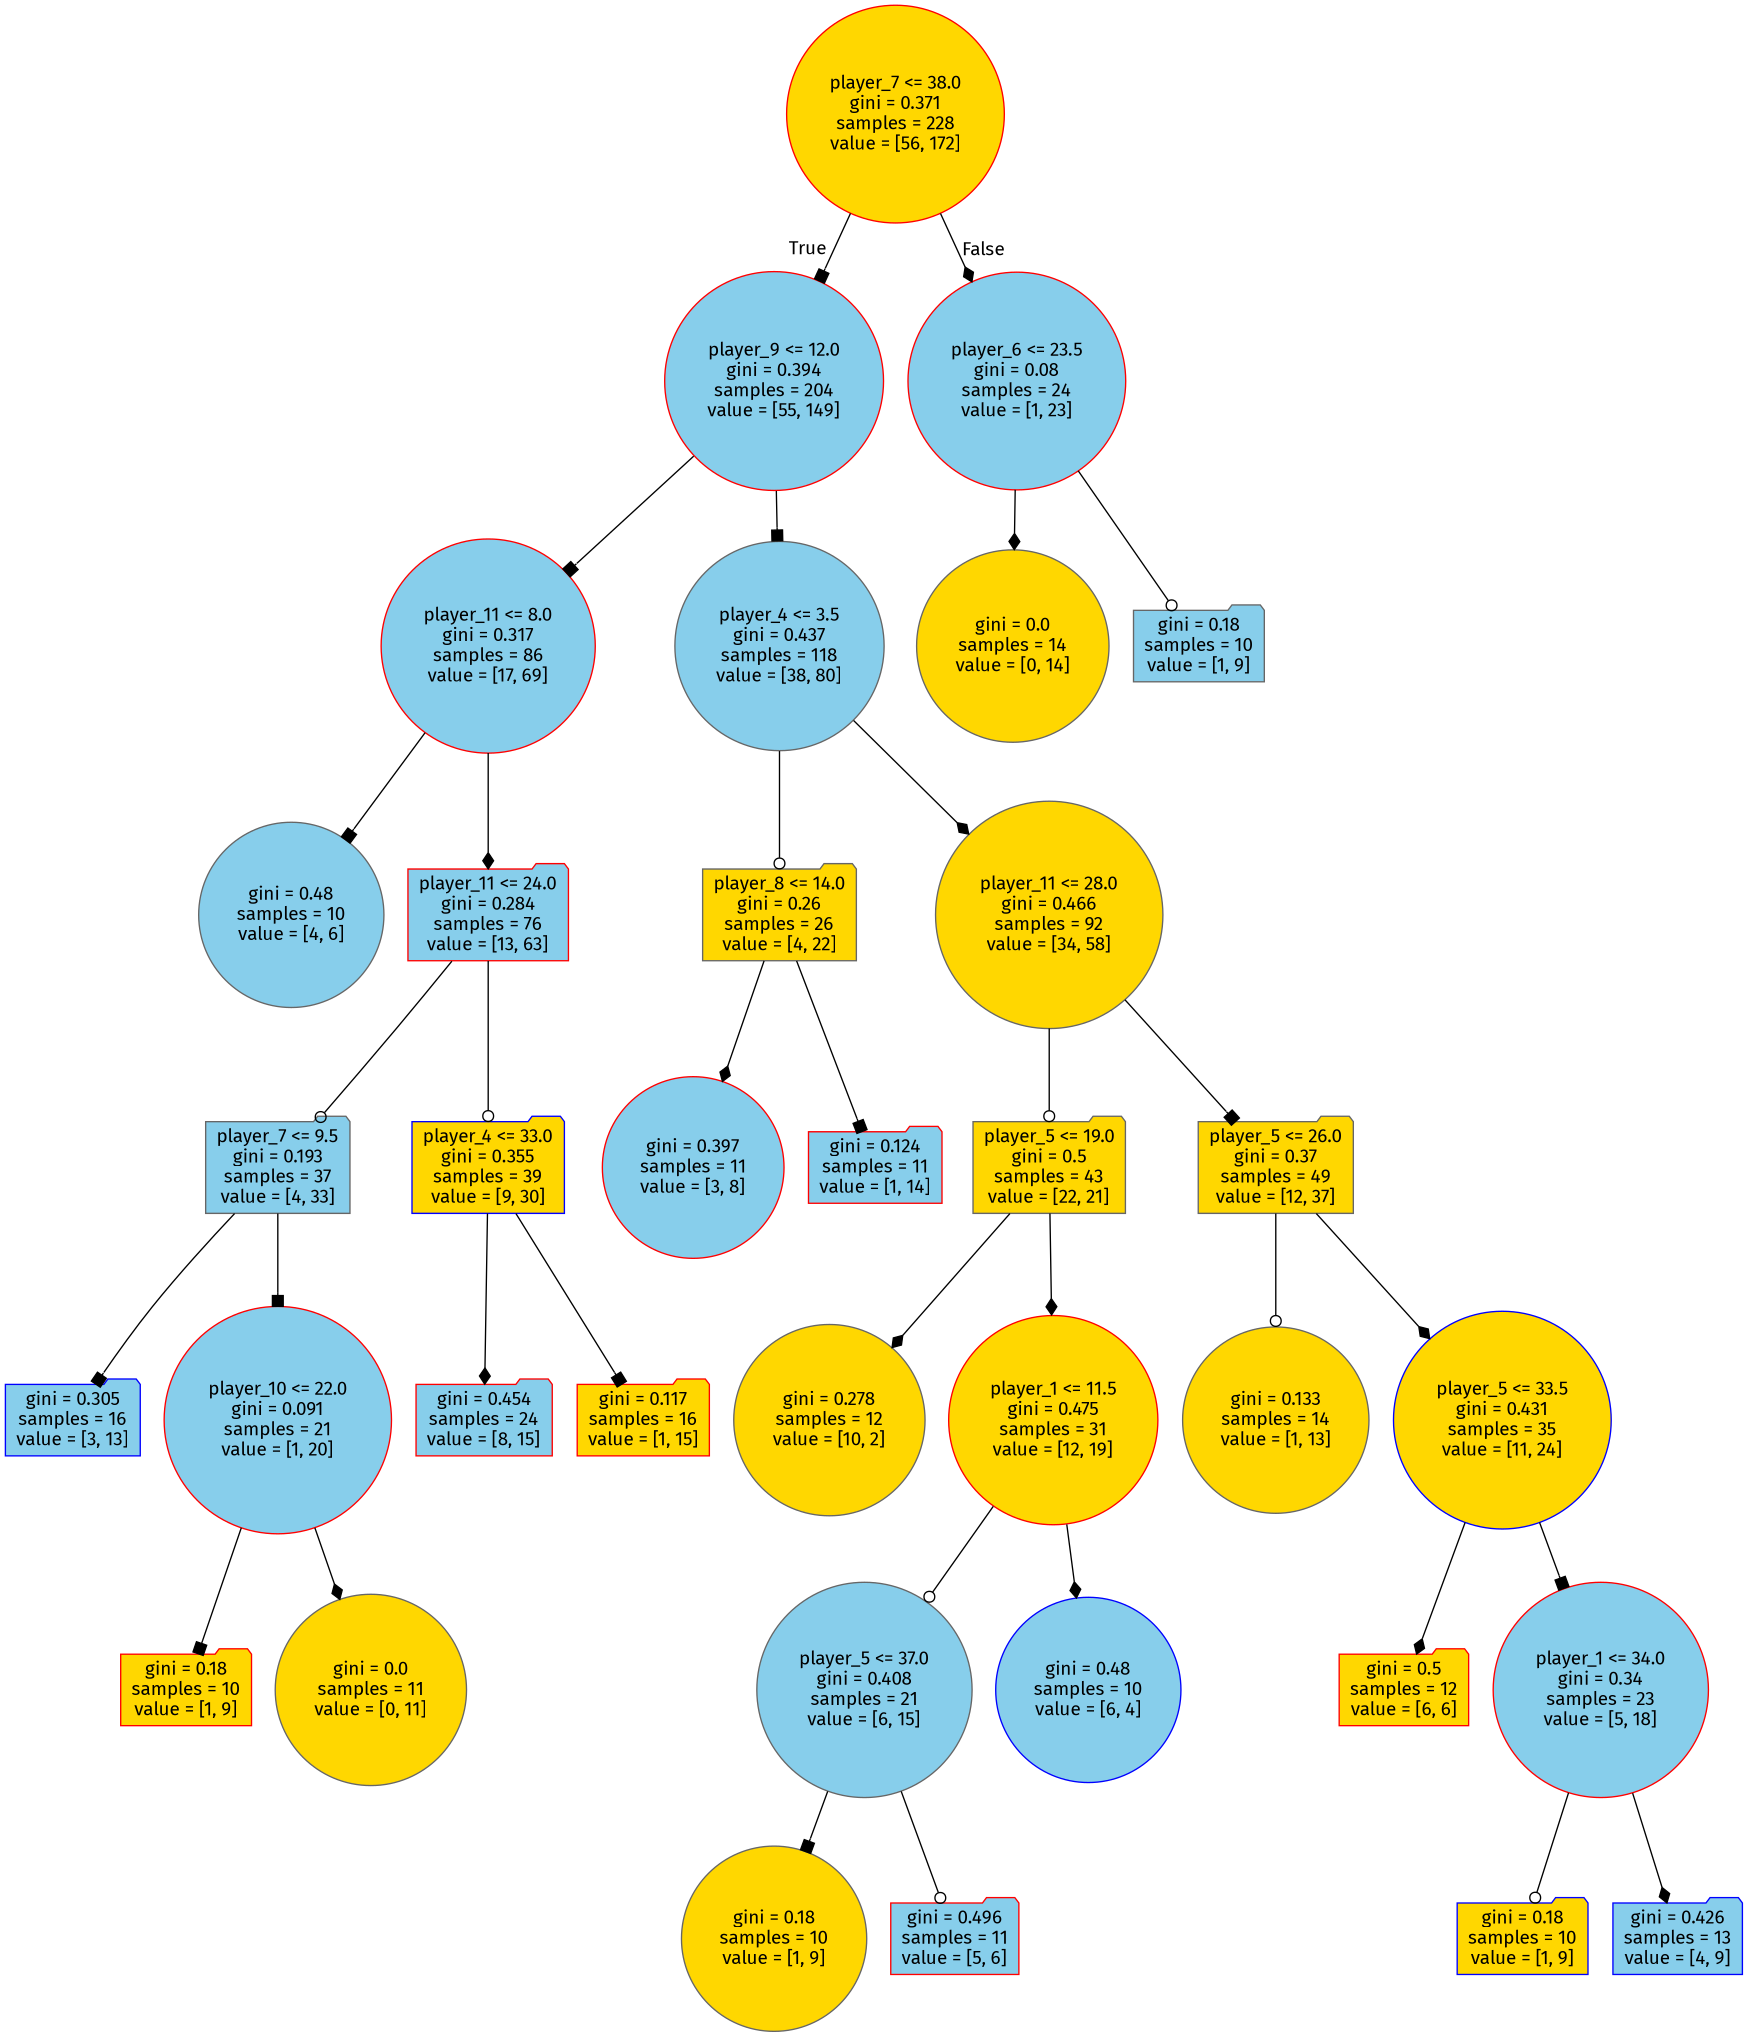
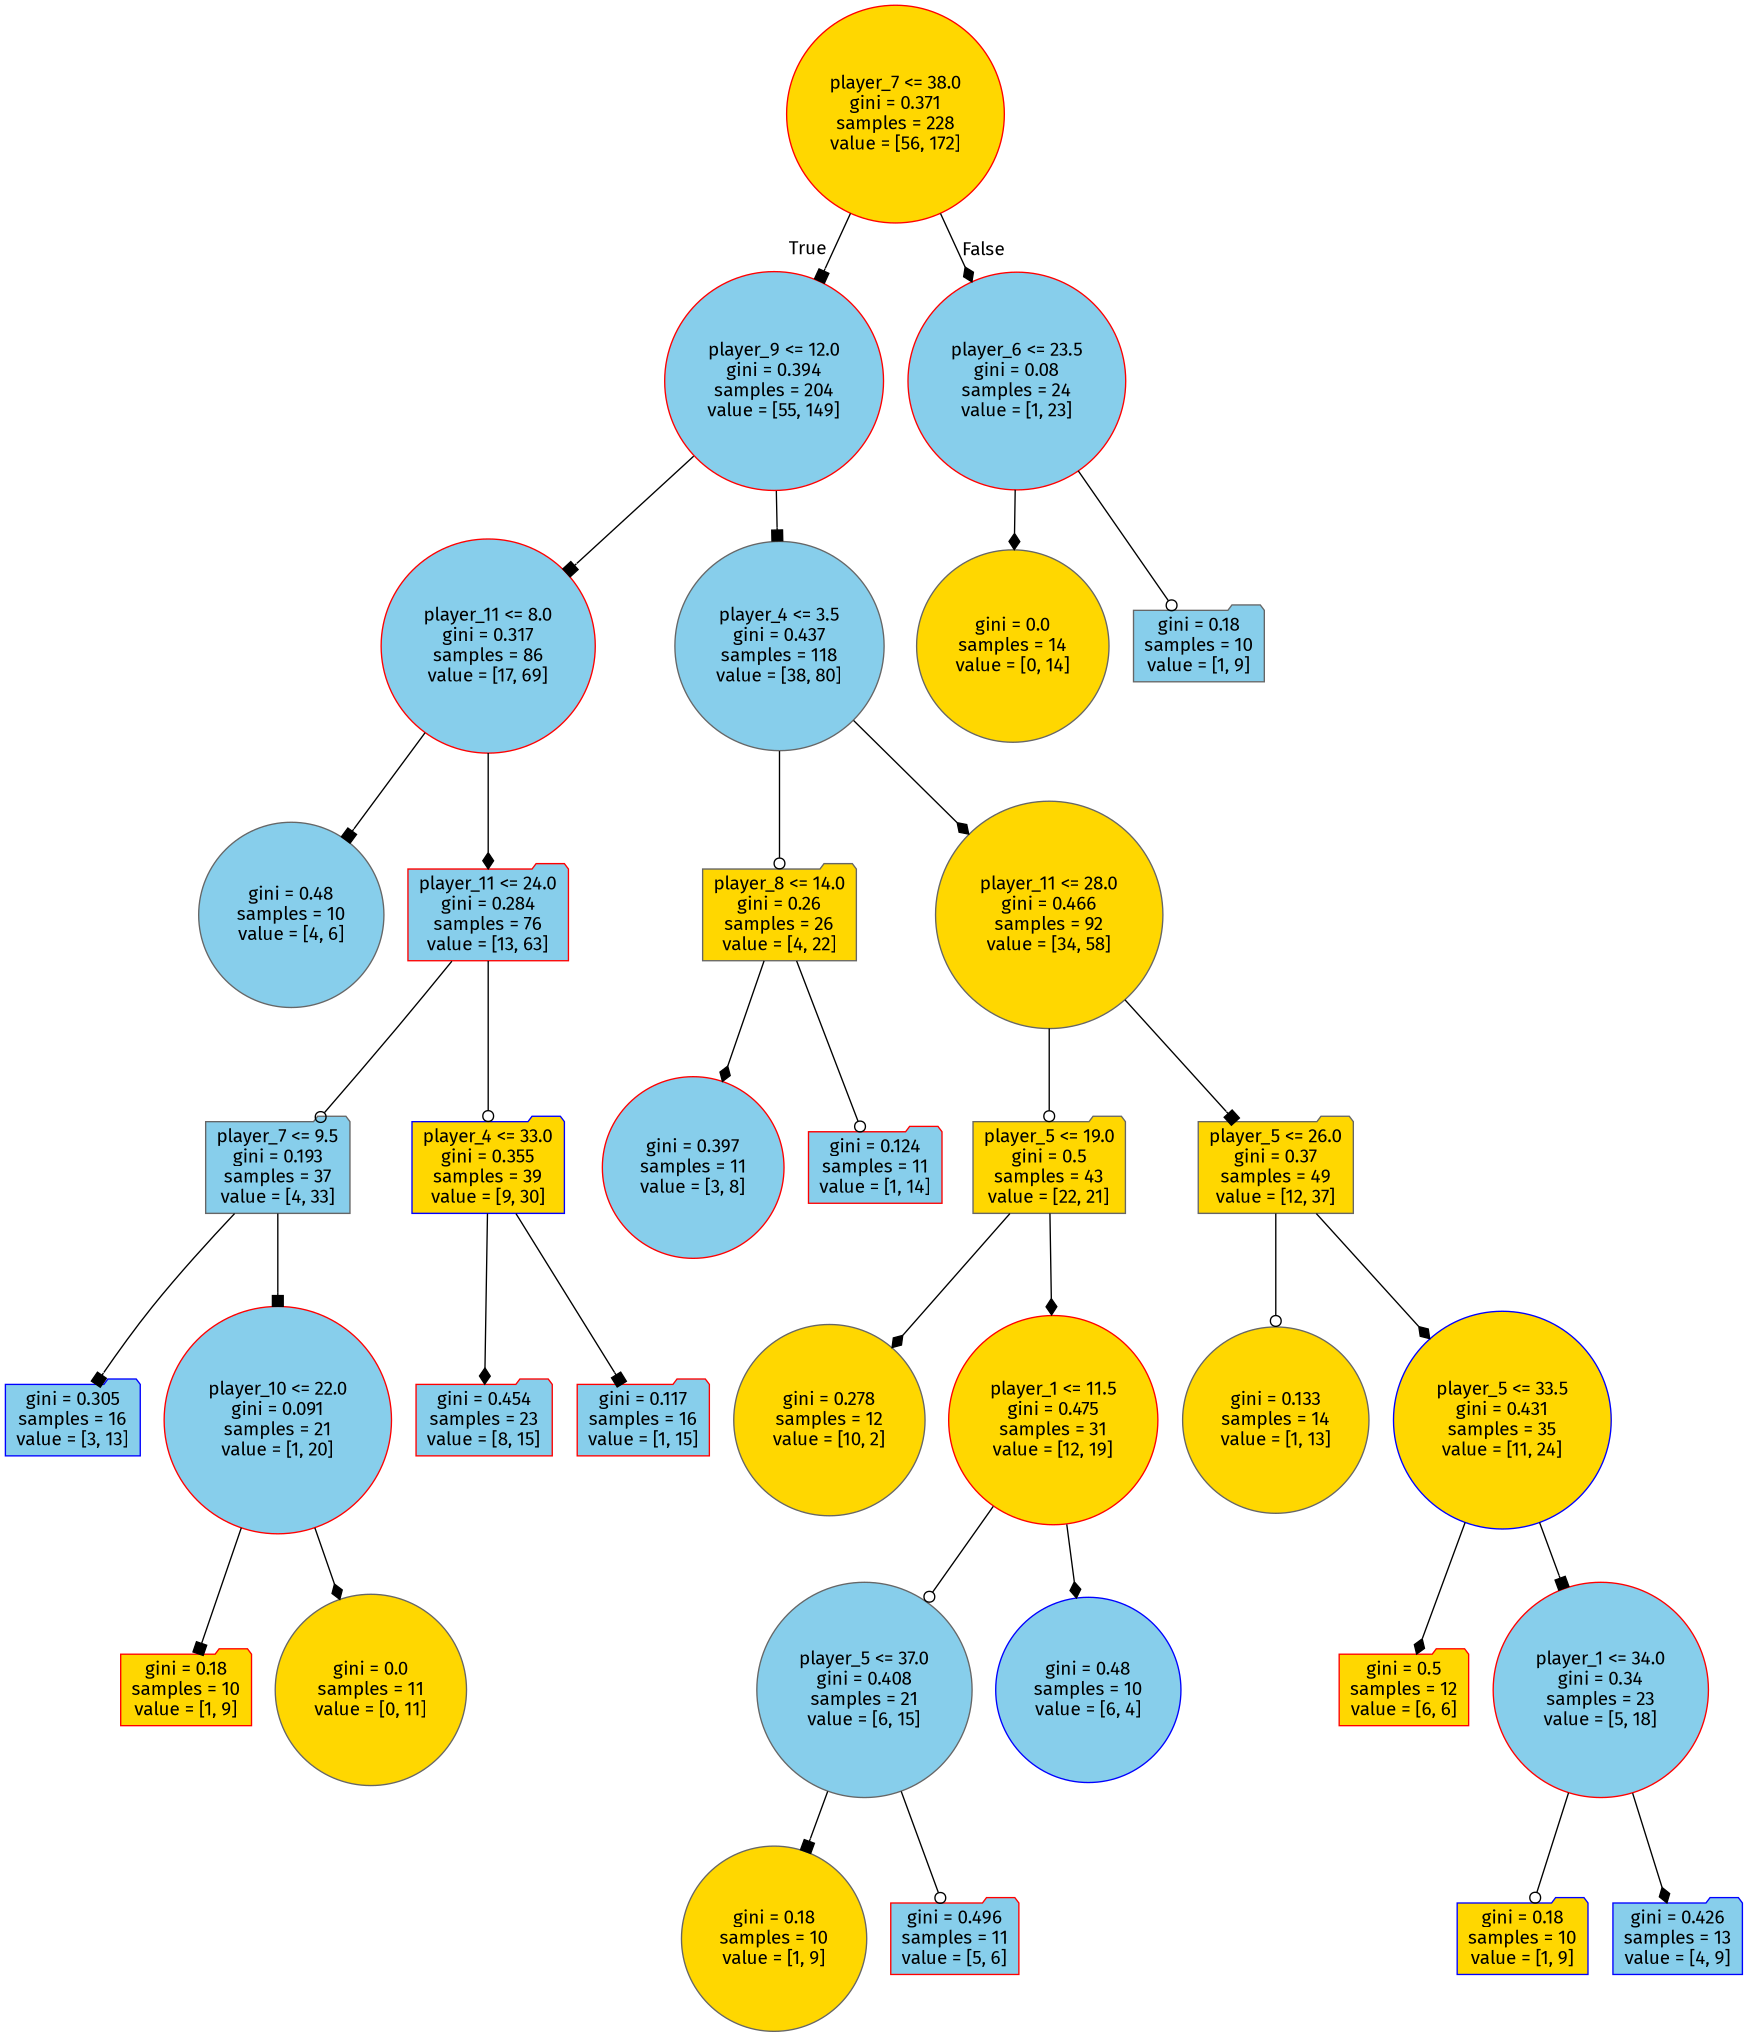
edge "player_8 <= 14.0 gini = 0.26 samples = 26 value = [4, 22]" -> "gini = 0.124 samples = 11 value = [1, 14]": arrowhead box -> odot
node "gini = 0.454 samples = 24 value = [8, 15]": label "gini = 0.454 samples = 24 value = [8, 15]" -> "gini = 0.454 samples = 23 value = [8, 15]"
node "gini = 0.117 samples = 16 value = [1, 15]": fillcolor gold -> skyblue
